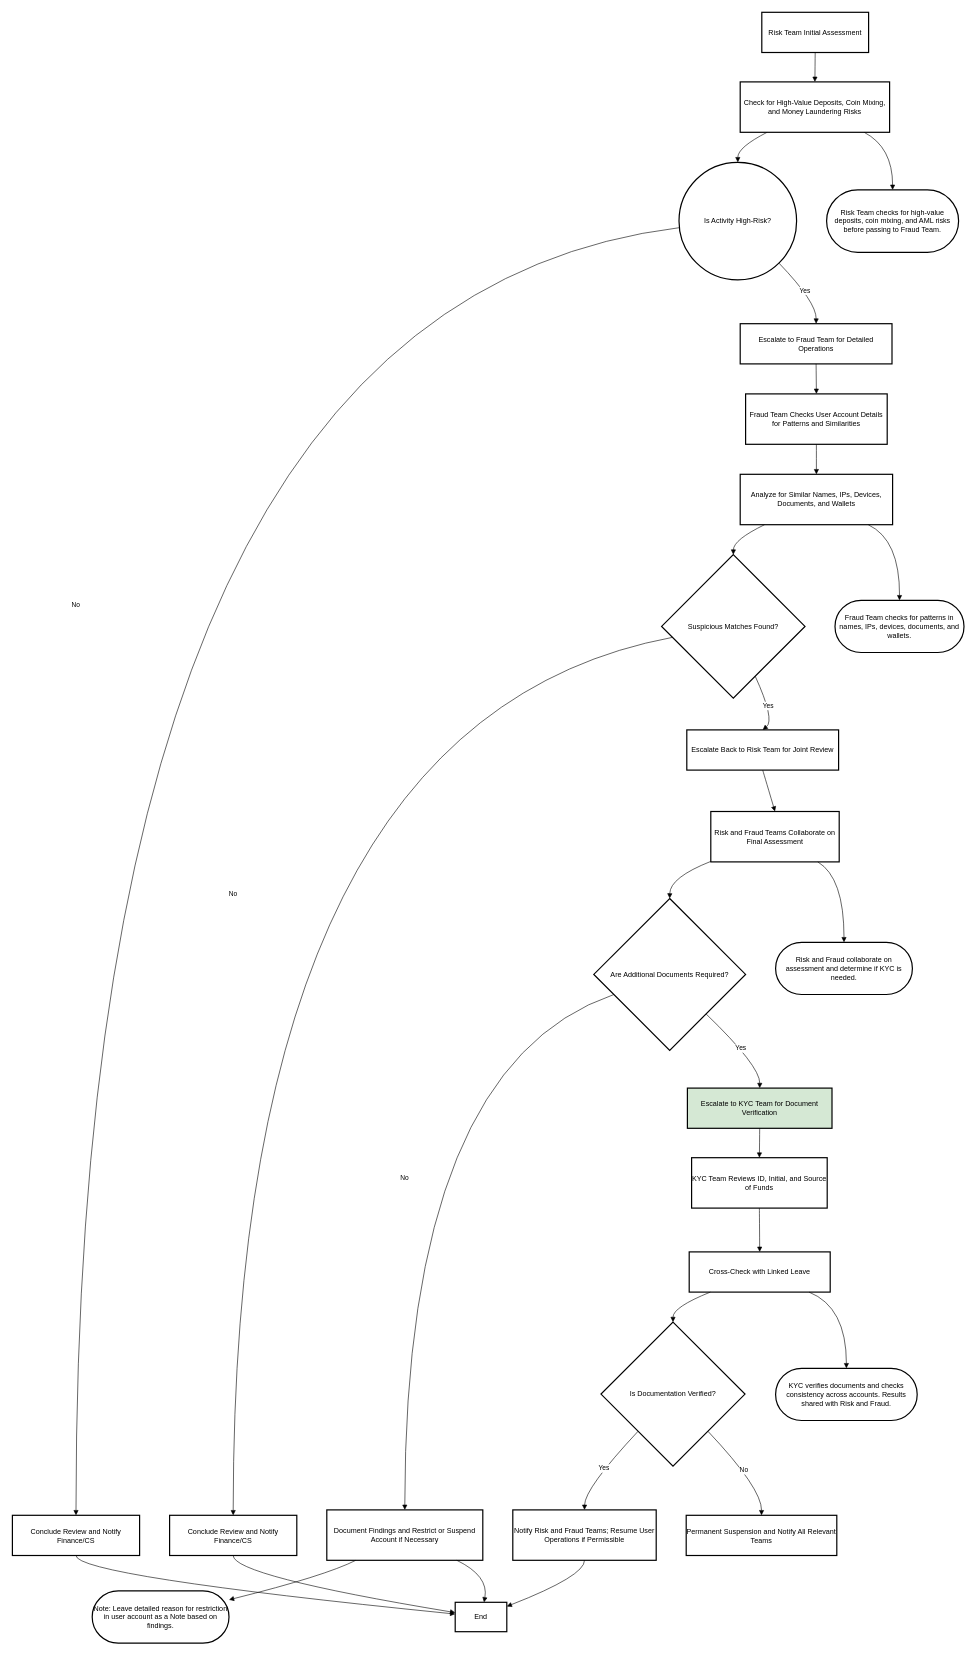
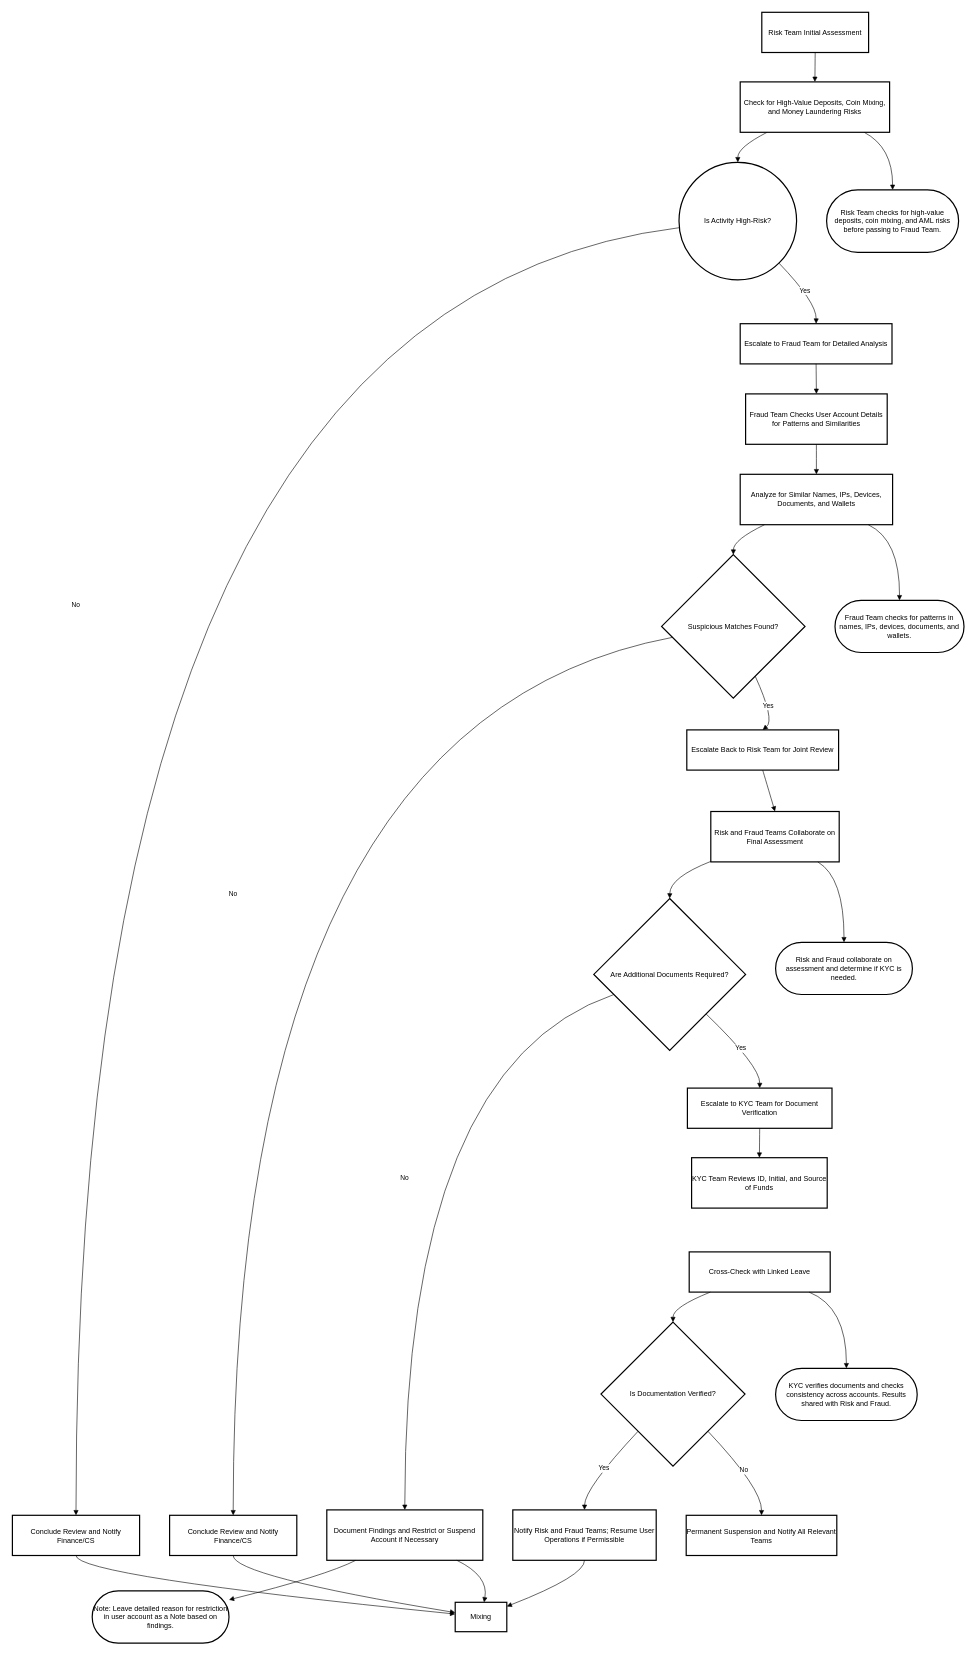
node "Escalate to Fraud Team for Detailed Operations": label "Escalate to Fraud Team for Detailed Operations" -> "Escalate to Fraud Team for Detailed Analysis"
node "Escalate to KYC Team for Document Verification": fillcolor #d5e8d4 -> #ffffff
edge "KYC Team Reviews ID, Initial, and Source of Funds" -> "Cross-Check with Linked Leave": removed
node "End": label "End" -> "Mixing"
